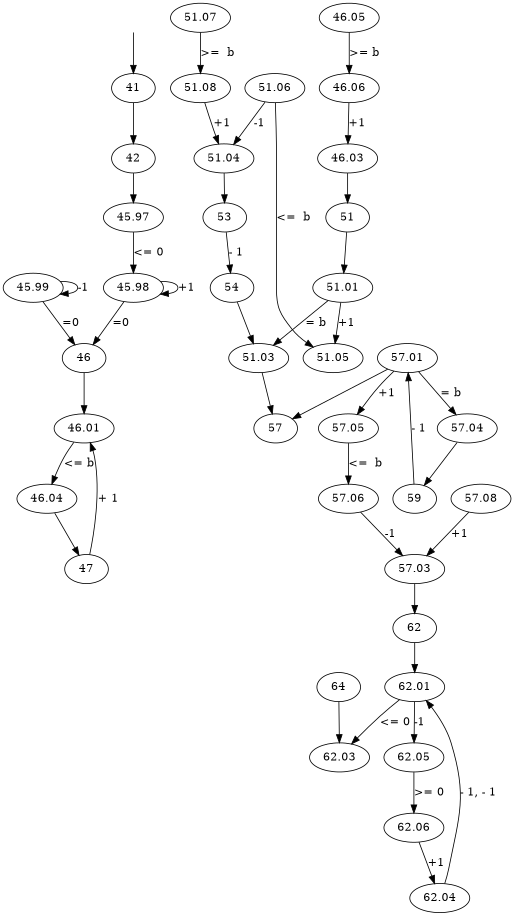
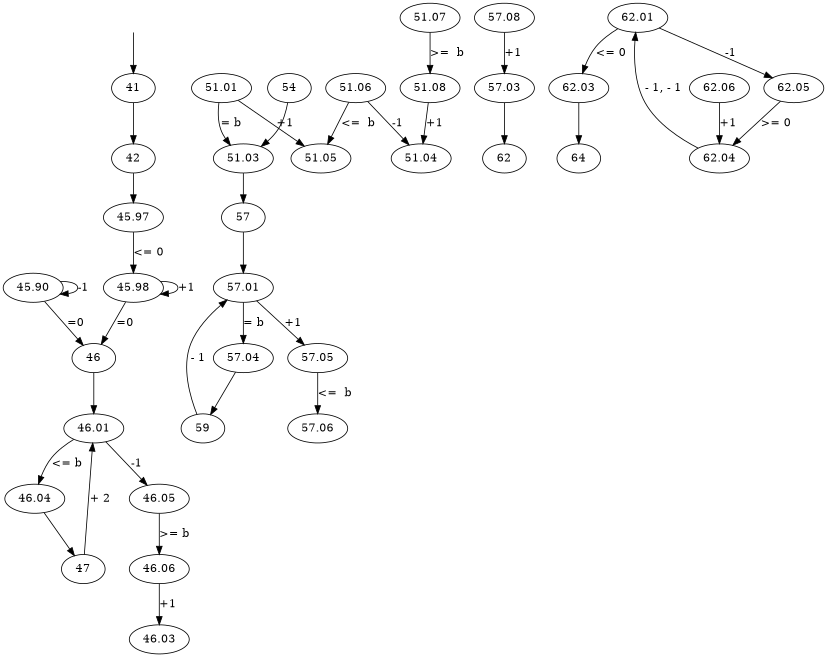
node "53": removed
node "51": removed
node "45.99": label "45.99" -> "45.90"
edge "57.01" -> "57": reversed
edge "46.01" -> "46.05": added, label "-1"
edge "47" -> "46.01": label "+ 1" -> "+ 2"
edge "57.06" -> "57.03": removed, label "-1"
edge "62" -> "62.01": removed
edge "64" -> "62.03": reversed
edge "62.05" -> "62.06": now "62.05" -> "62.04"
